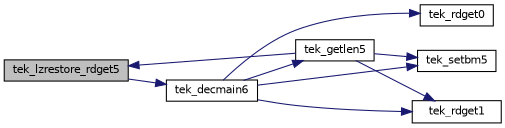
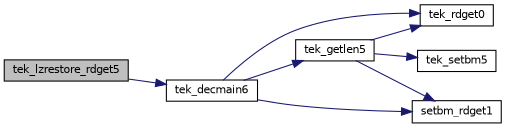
edge "tek_getlen5" -> "tek_lzrestore_rdget5": now "tek_getlen5" -> "tek_rdget0"
edge "tek_decmain6" -> "tek_setbm5": removed
node "tek_rdget1": label "tek_rdget1" -> "setbm_rdget1"
